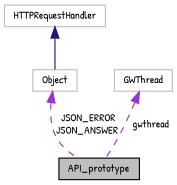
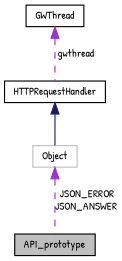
node "HTTPRequestHandler": color grey75 -> black
node "GWThread": color grey75 -> black
edge "API_prototype" -> "GWThread": now "HTTPRequestHandler" -> "GWThread"
